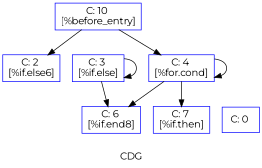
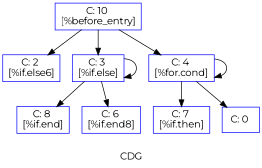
edge "C: 10" -> "C: 3": added
edge "C: 4" -> "C: 6": now "C: 4" -> "C: 0"
node "C: 8": added
